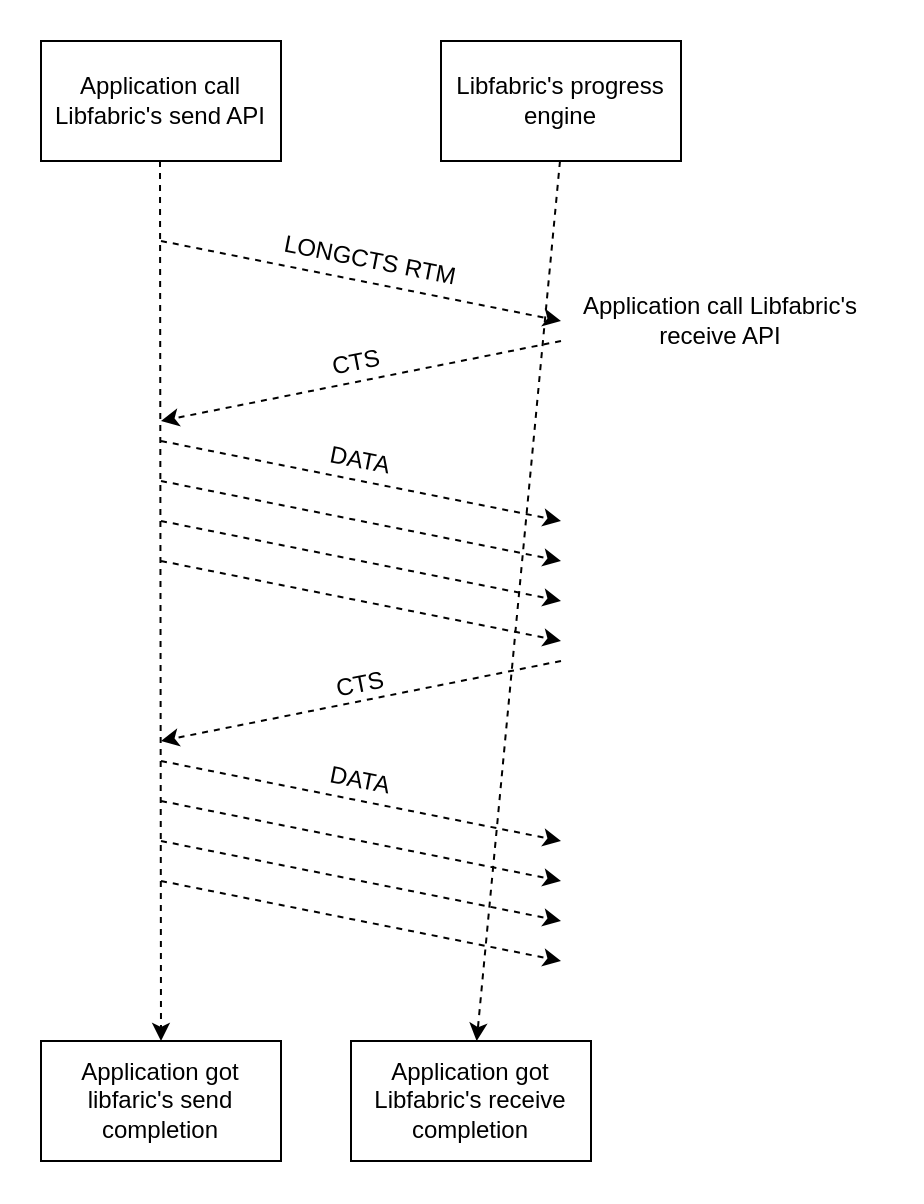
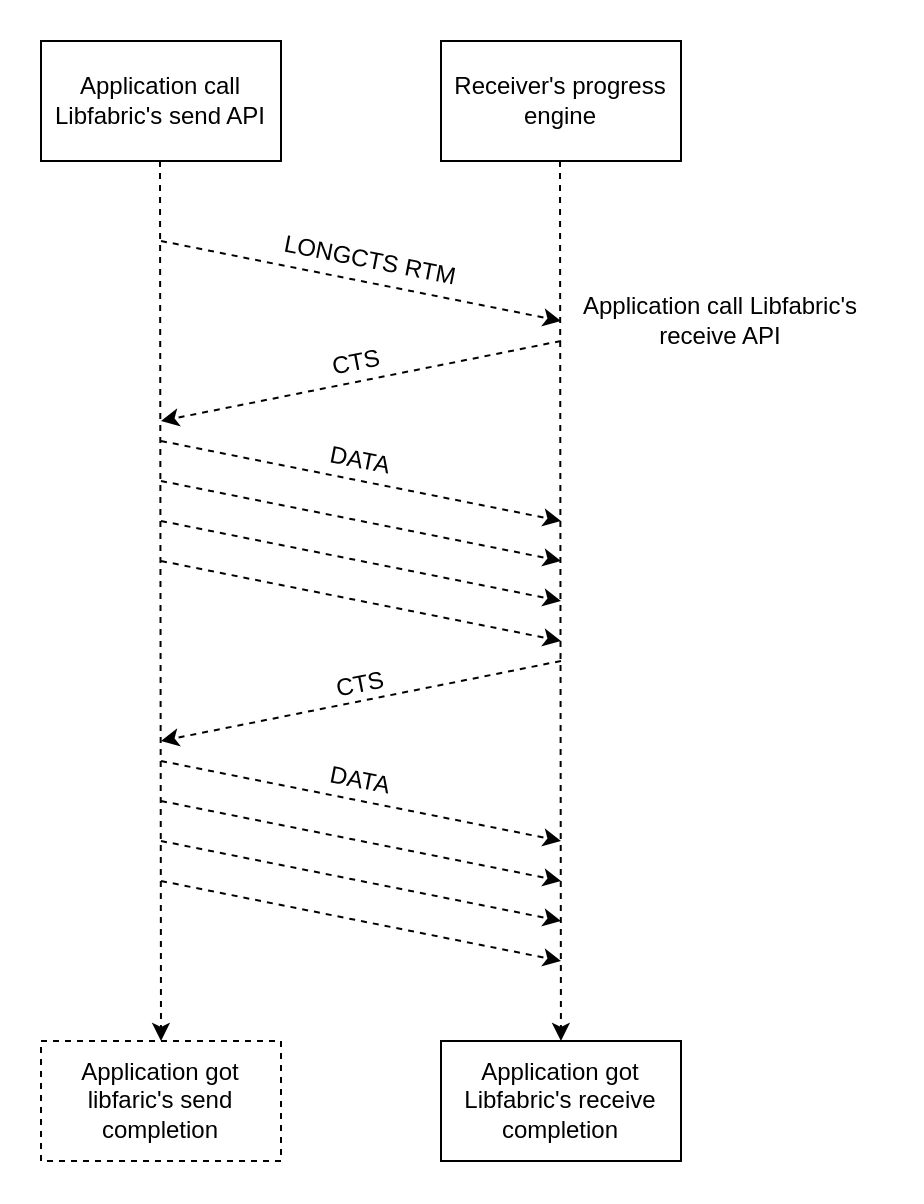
node "Libfabric's progress engine": label "Libfabric's progress engine" -> "Receiver's progress engine"
node "Application got libfaric's send completion": style solid -> dashed
node "Application got Libfabric's receive completion": moved (471, 1101) -> (561, 1101)
